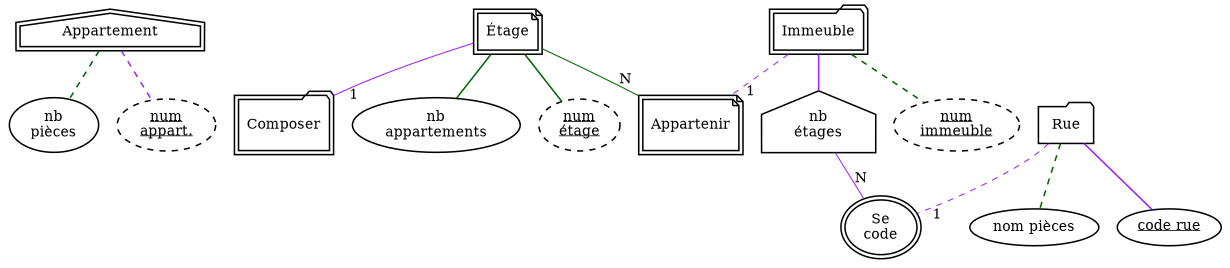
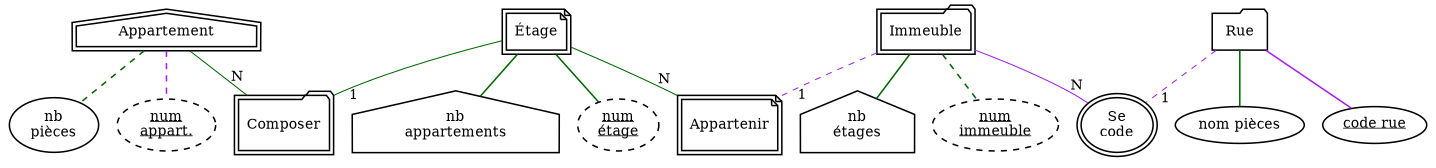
edge "Étage" -- "Composer": color purple -> darkgreen
edge "Appartement" -- "Composer": added
edge "Immeuble" -- "nb étages": color purple -> darkgreen
node "nb appartements": shape ellipse -> house
edge "nb étages" -- "Se code": now "Immeuble" -- "Se code"
edge "Rue" -- "nom pièces": style dashed -> solid
